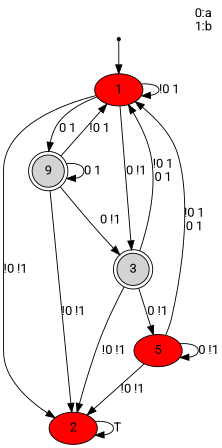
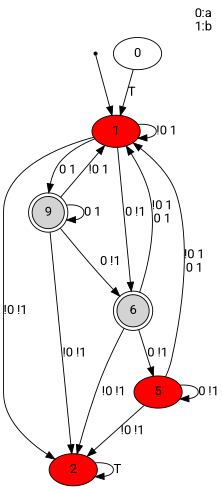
node "0": added
node "3": label "3" -> "6"
